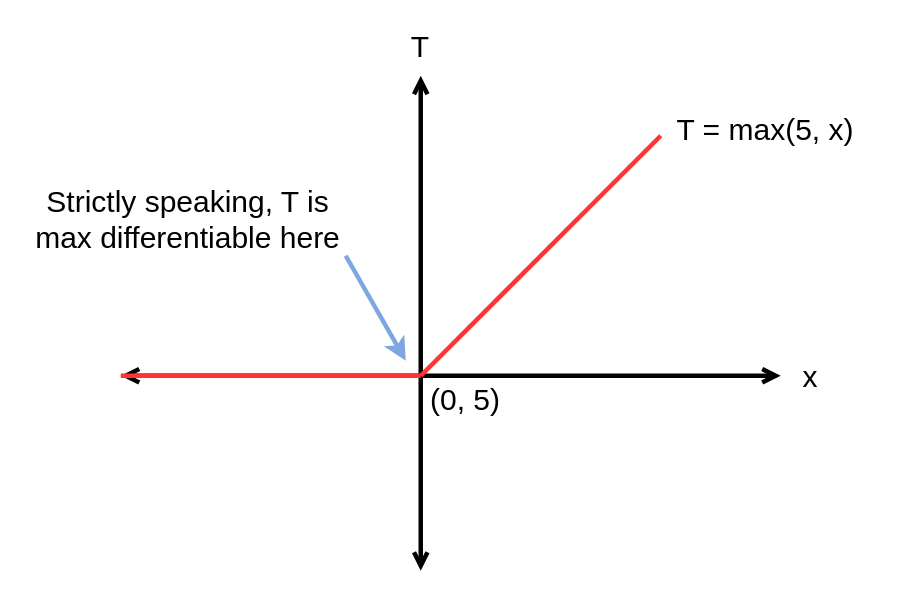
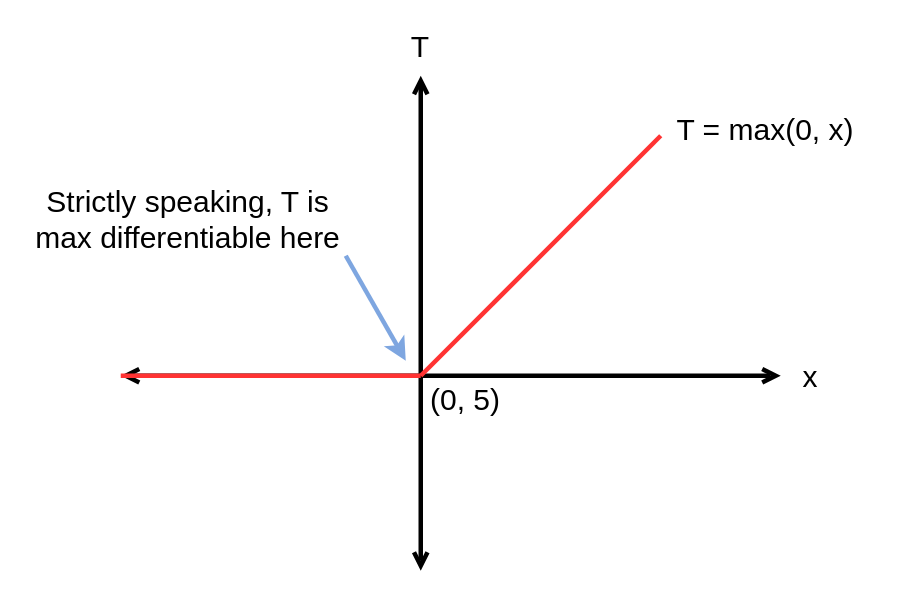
node "T = max(5, x)": label "T = max(5, x)" -> "T = max(0, x)"
